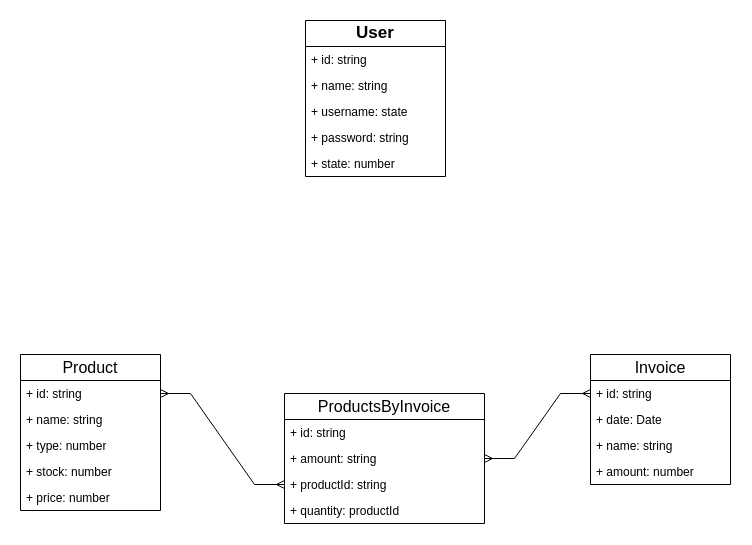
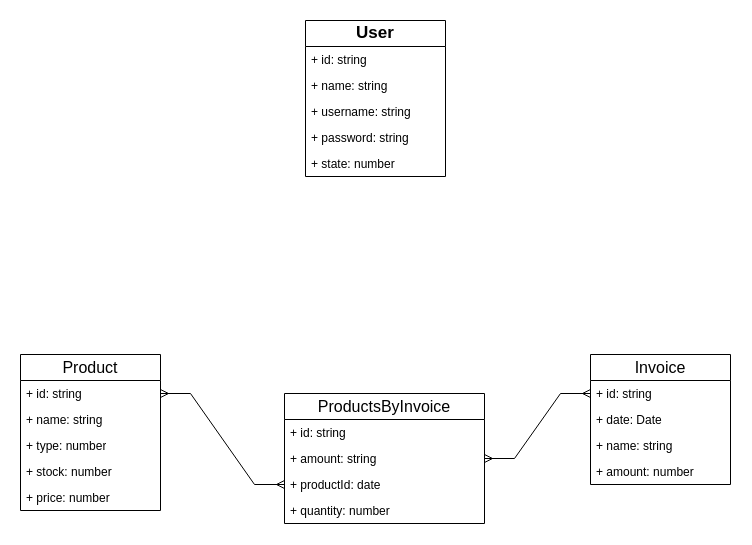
node "+ username: state": label "+ username: state" -> "+ username: string"
node "+ productId: string": label "+ productId: string" -> "+ productId: date"
node "+ quantity: productId": label "+ quantity: productId" -> "+ quantity: number"
